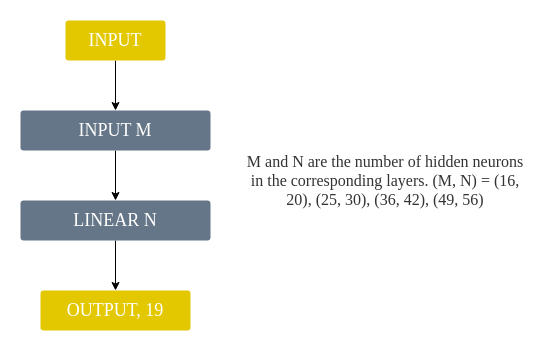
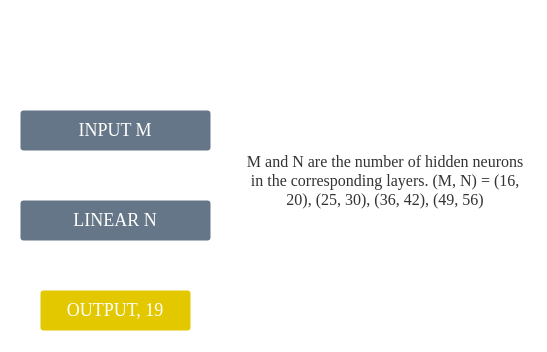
node "INPUT": removed
edge "INPUT" -> "INPUT M": removed
edge "INPUT M" -> "LINEAR N": removed
edge "LINEAR N" -> "OUTPUT, 19": removed
